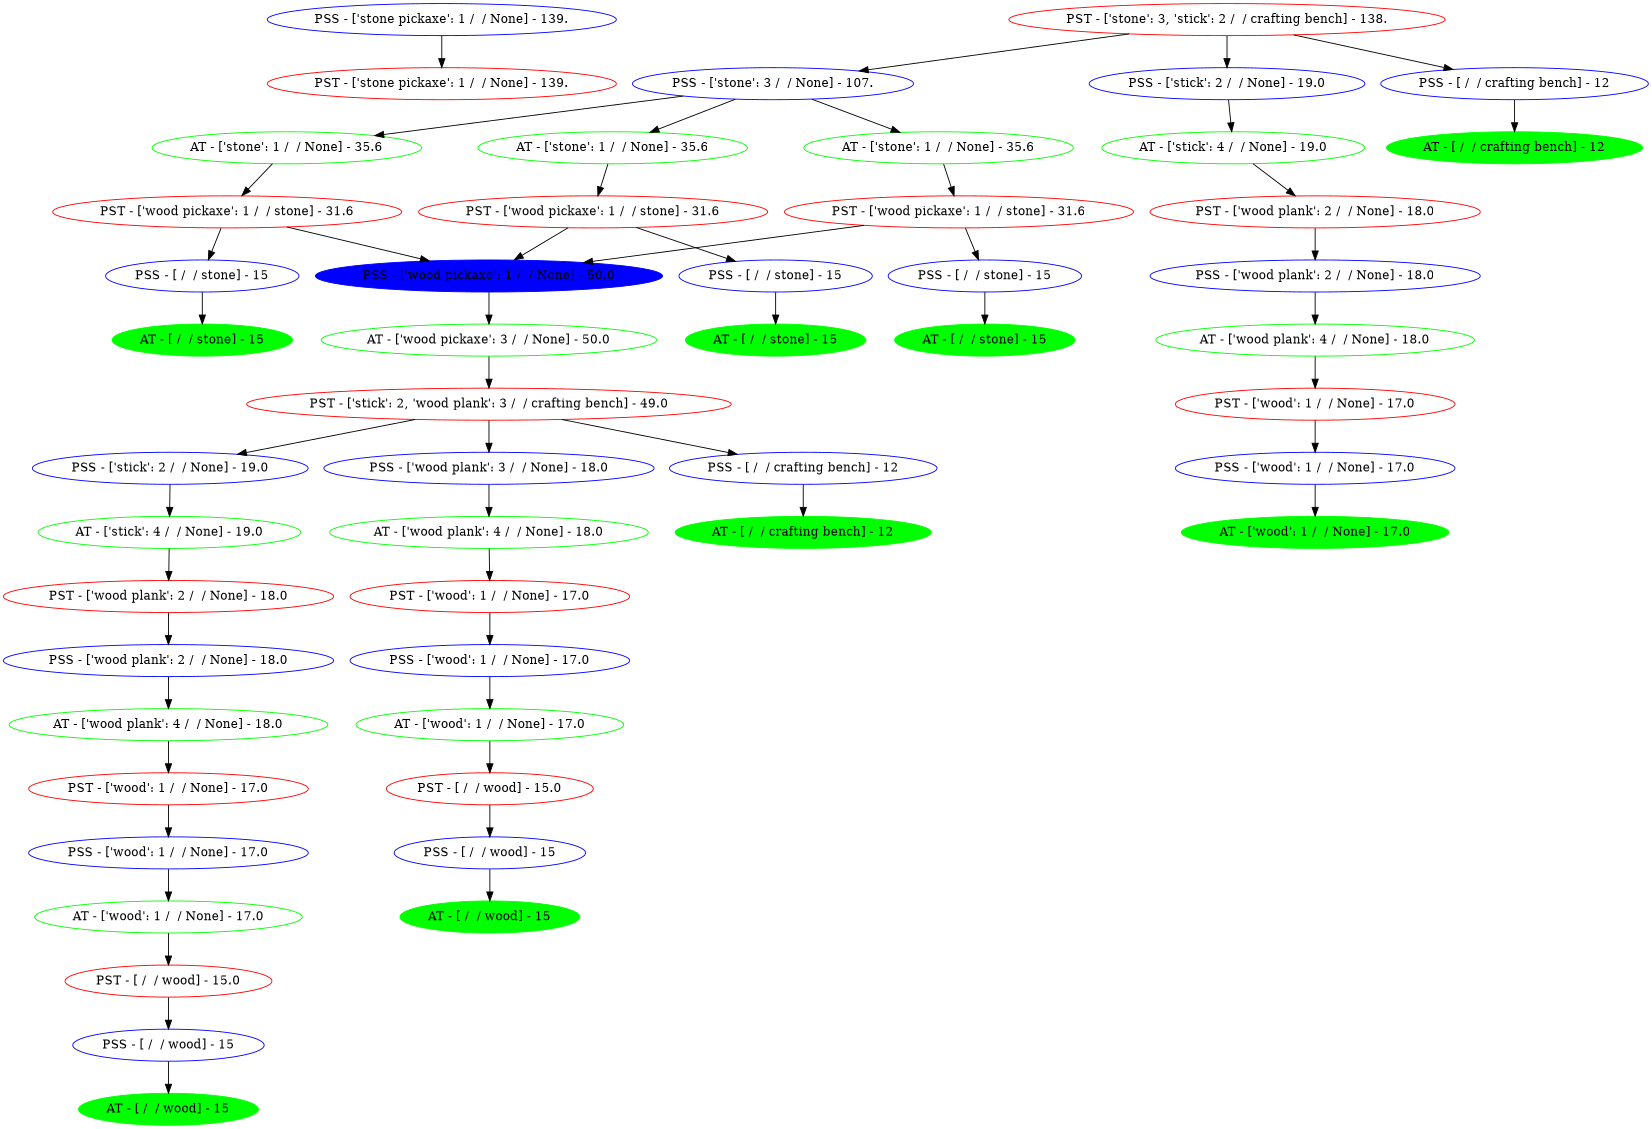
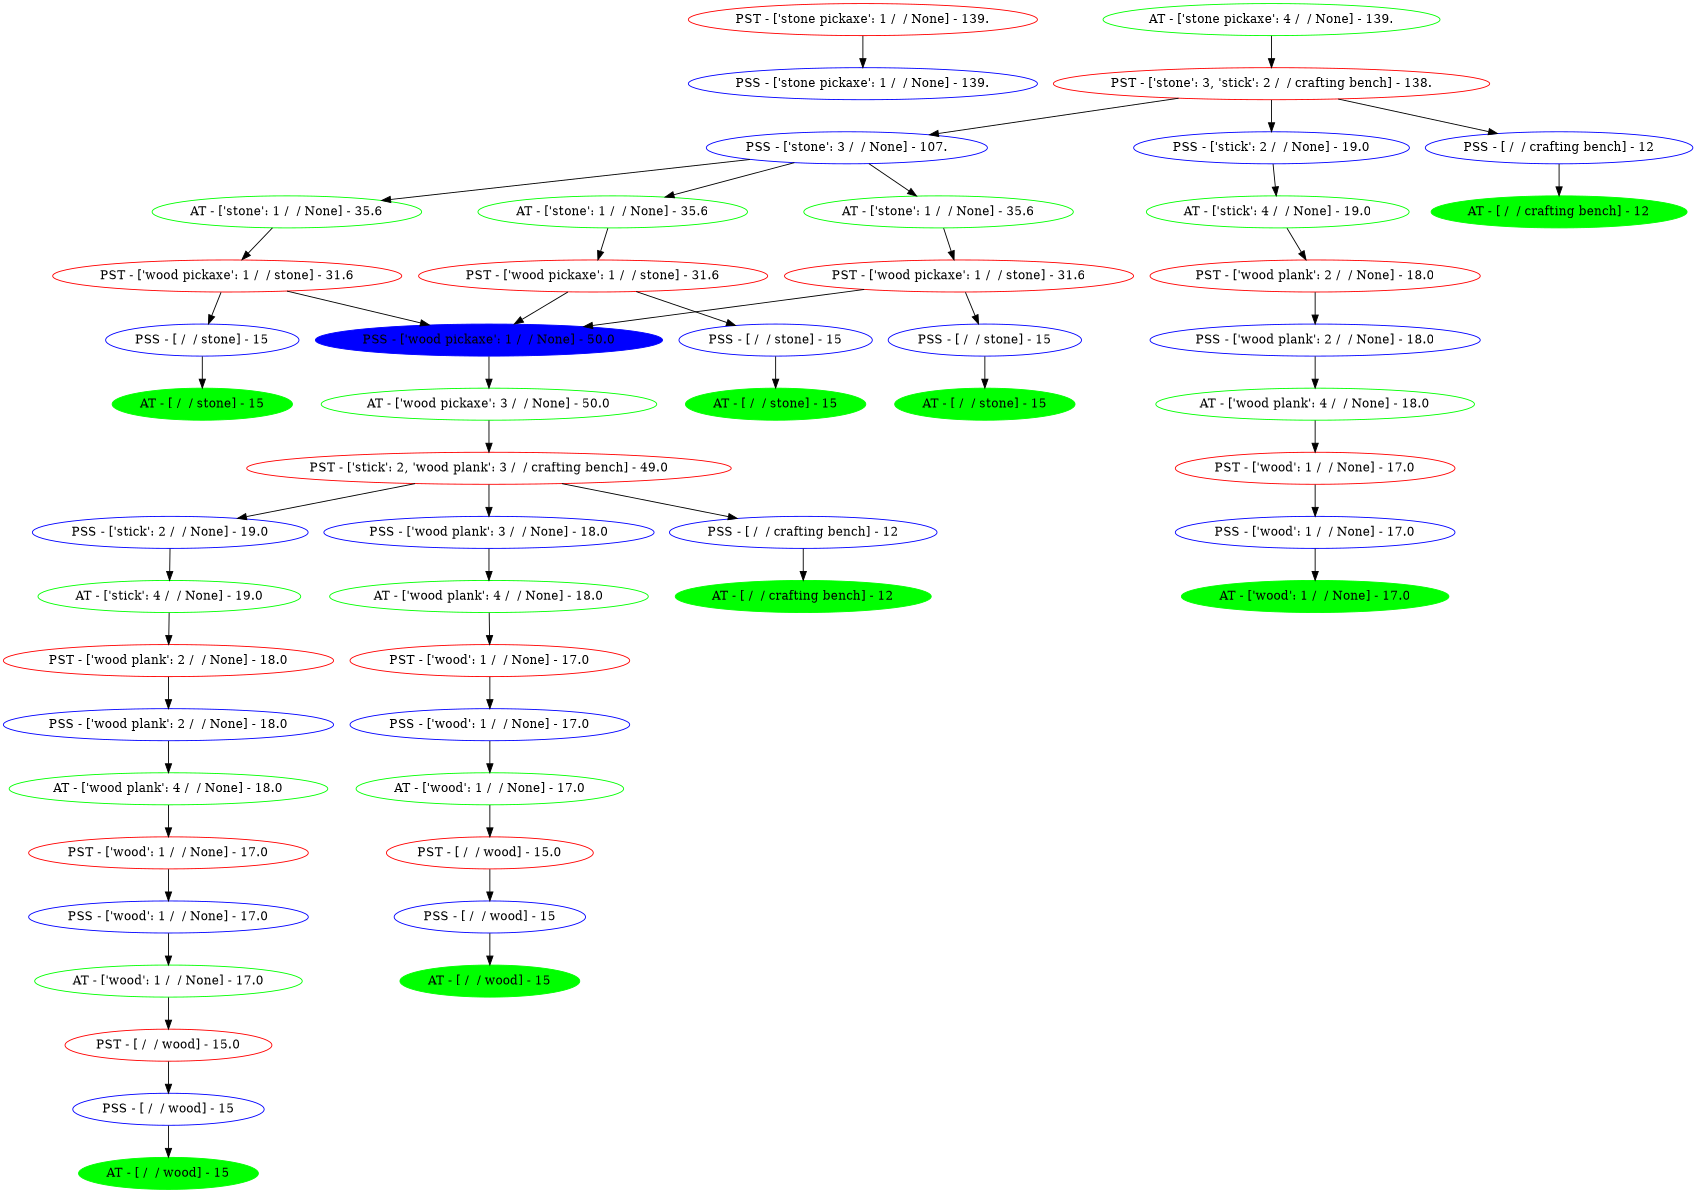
node "AT - ['stone pickaxe': 4 /  / None] - 139.": added
edge "PSS - ['stone pickaxe': 1 /  / None] - 139." -> "PST - ['stone pickaxe': 1 /  / None] - 139.": reversed
